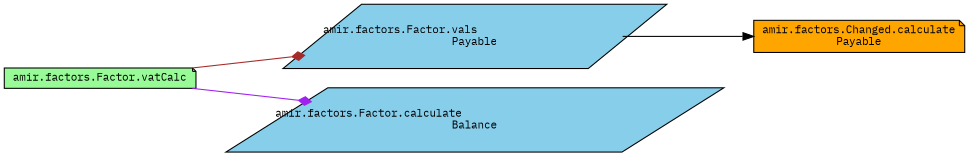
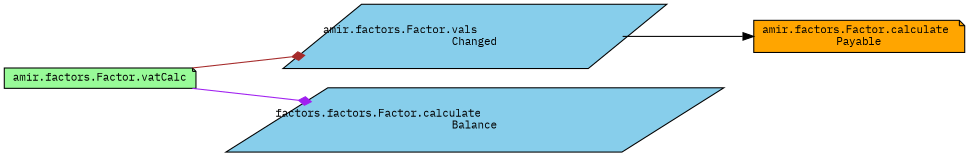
node "amir.factors.Factor.vals Payable": label "amir.factors.Factor.vals Payable" -> "amir.factors.Factor.vals Changed"
node "amir.factors.Changed.calculate Payable": label "amir.factors.Changed.calculate Payable" -> "amir.factors.Factor.calculate Payable"
node "amir.factors.Factor.calculate Balance": label "amir.factors.Factor.calculate Balance" -> "factors.factors.Factor.calculate Balance"
